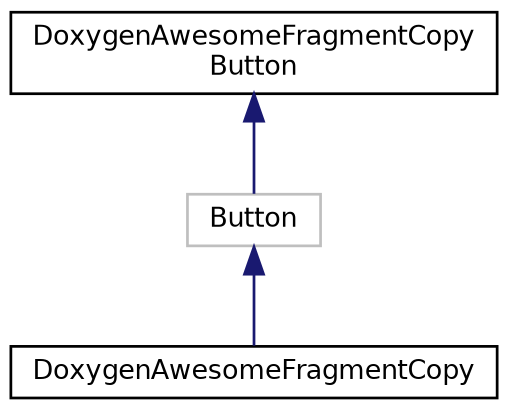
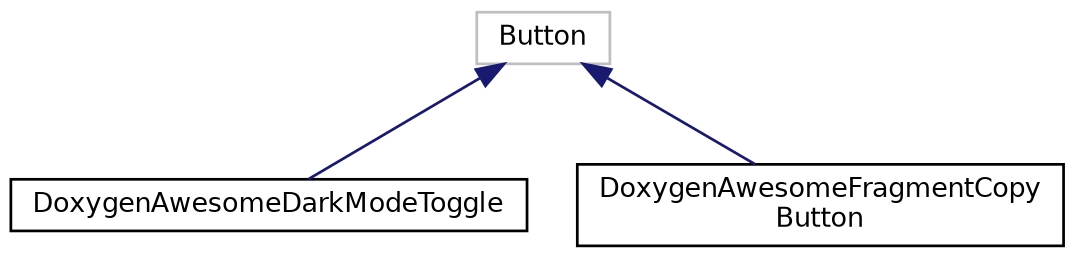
edge "Button" -> "DoxygenAwesomeFragmentCopy Button": reversed
node "DoxygenAwesomeFragmentCopy": label "DoxygenAwesomeFragmentCopy" -> "DoxygenAwesomeDarkModeToggle"
